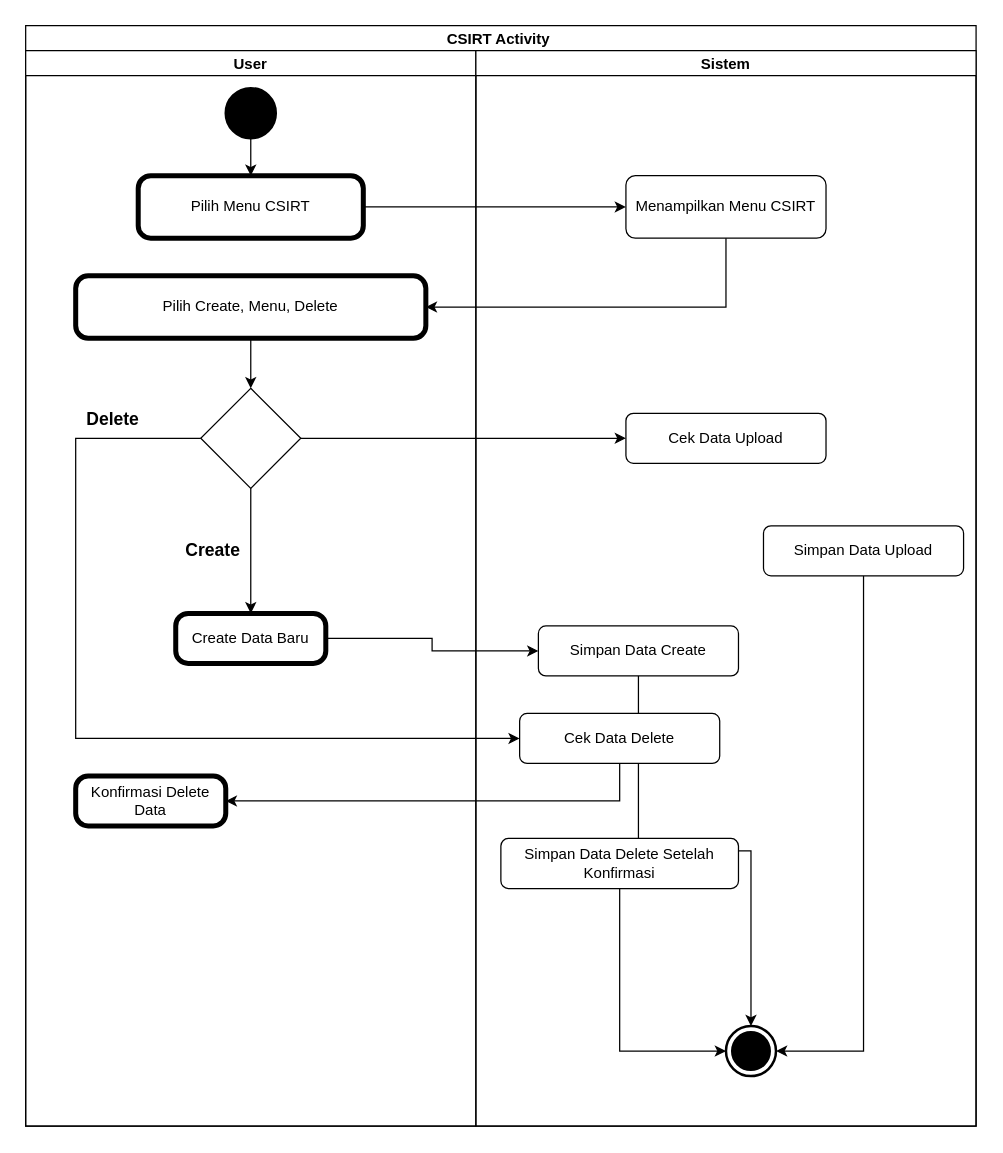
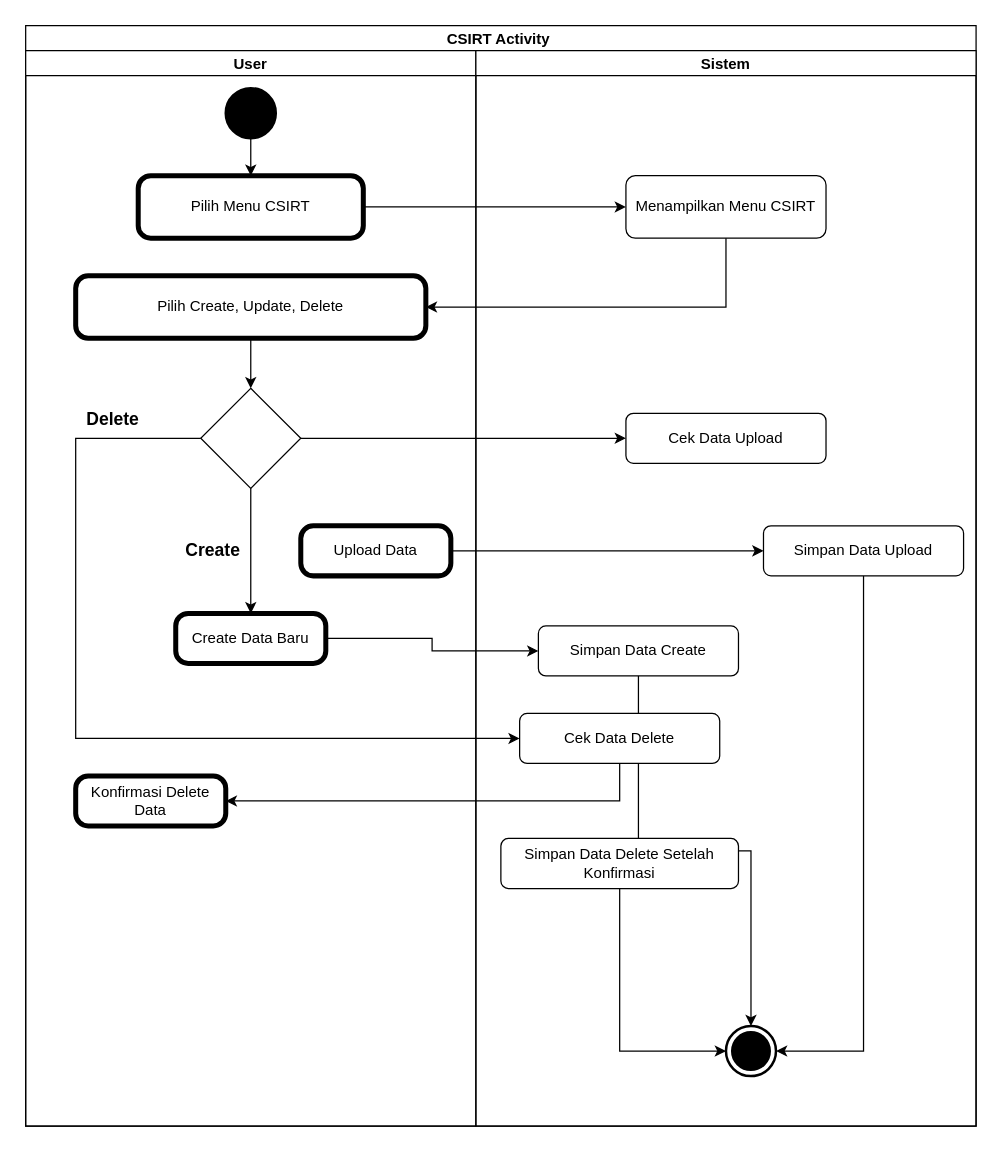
node "Pilih Create, Menu, Delete": label "Pilih Create, Menu, Delete" -> "Pilih Create, Update, Delete"
node "Upload Data": added
edge "Upload Data" -> "Simpan Data Upload": added
